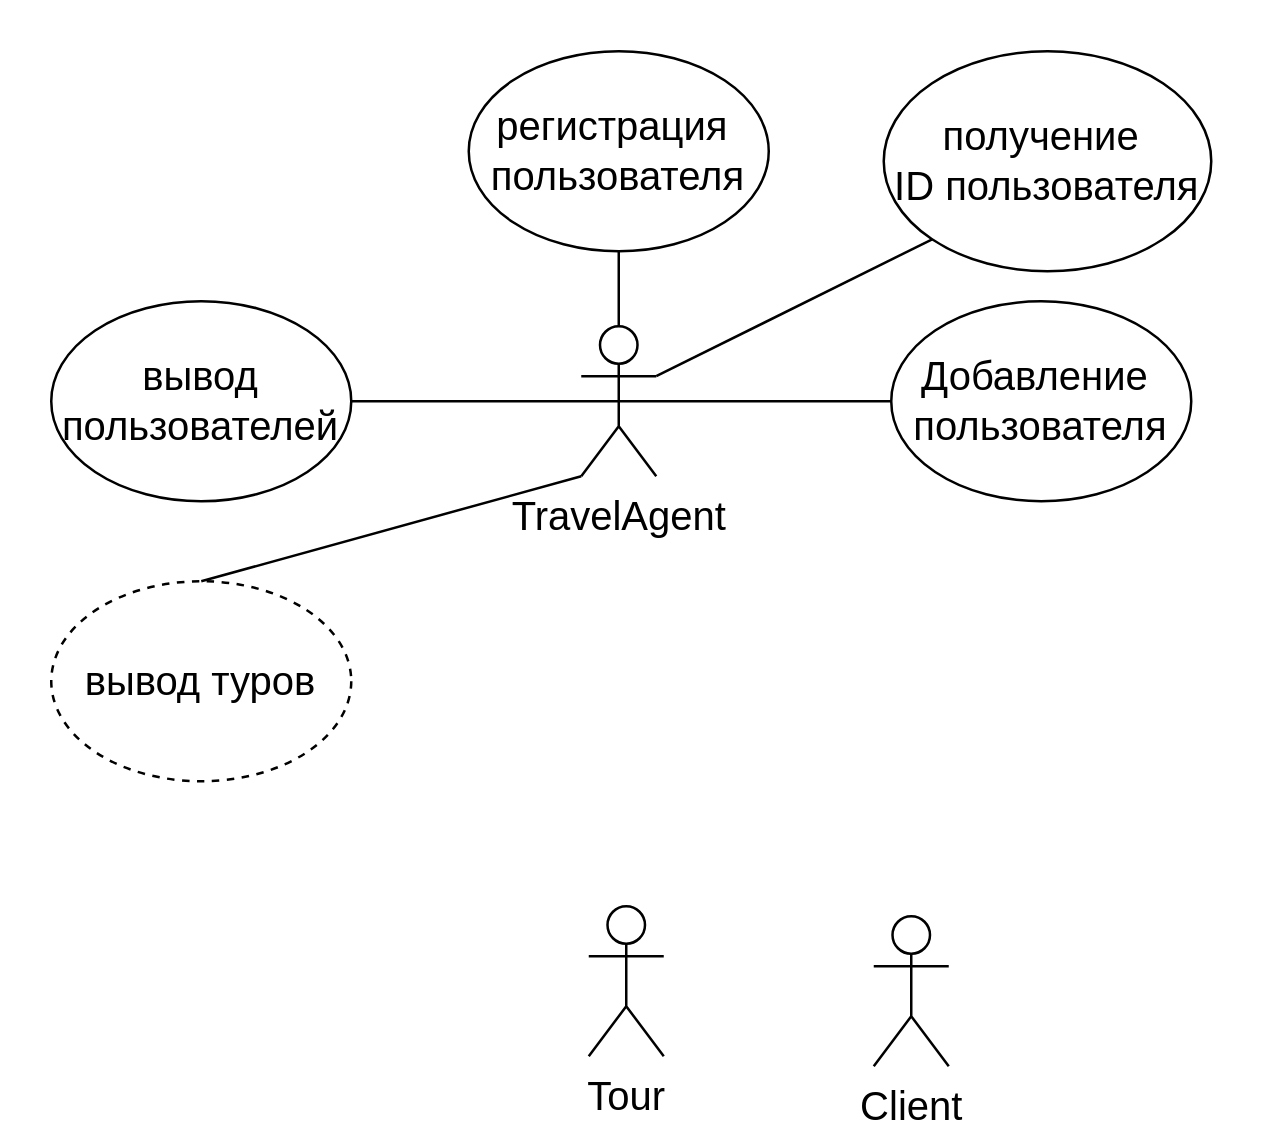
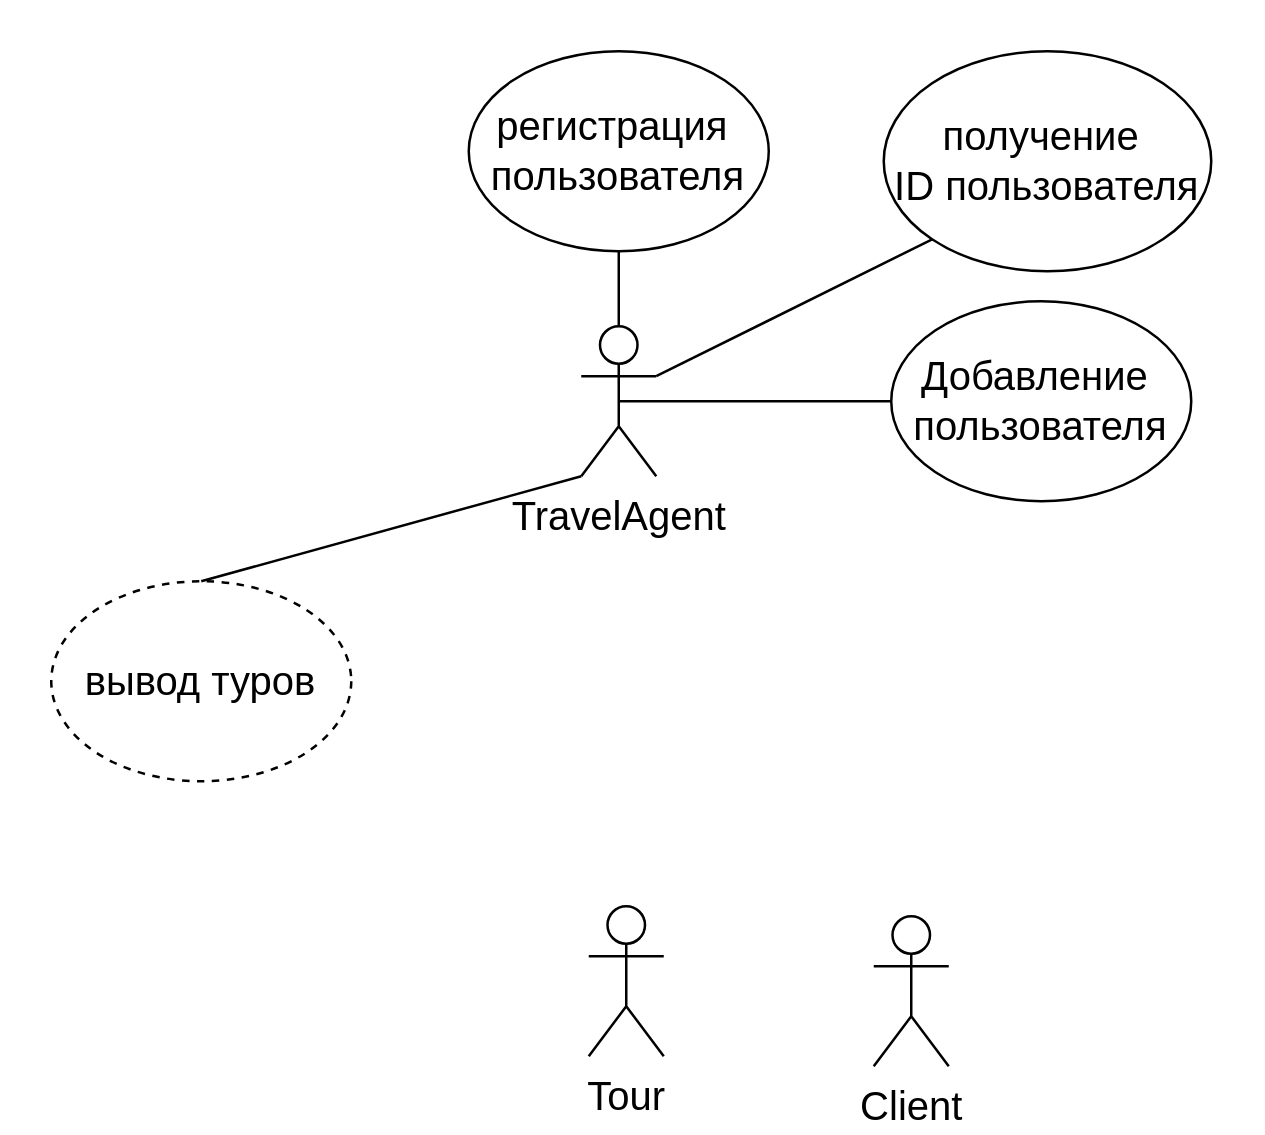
node "вывод пользователей": removed
edge "вывод пользователей" -- "TravelAgent": removed
